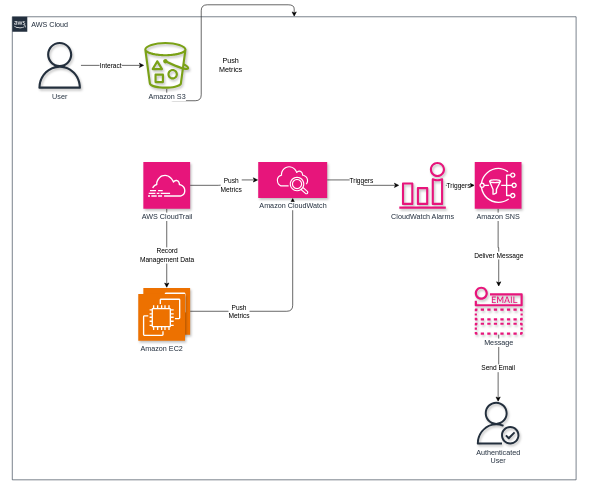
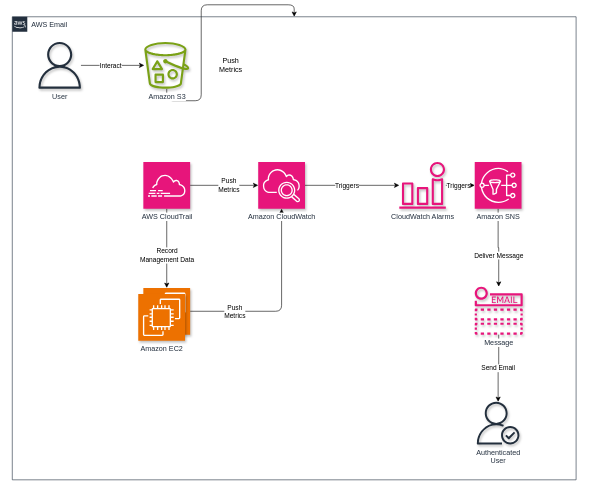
node "AWS Cloud": label "AWS Cloud" -> "AWS Email"
node "Amazon CloudWatch": size 69x36 -> 47x47
